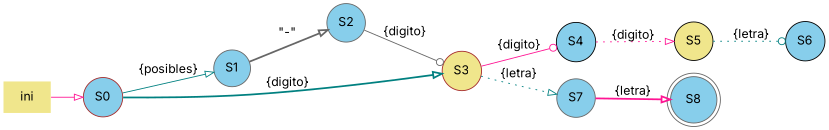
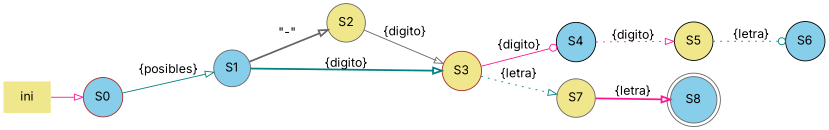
node "S2": fillcolor skyblue -> khaki
edge "S2" -> "S3": arrowhead odot -> onormal
edge "S0" -> "S3": now "S1" -> "S3"
node "S7": fillcolor skyblue -> khaki
